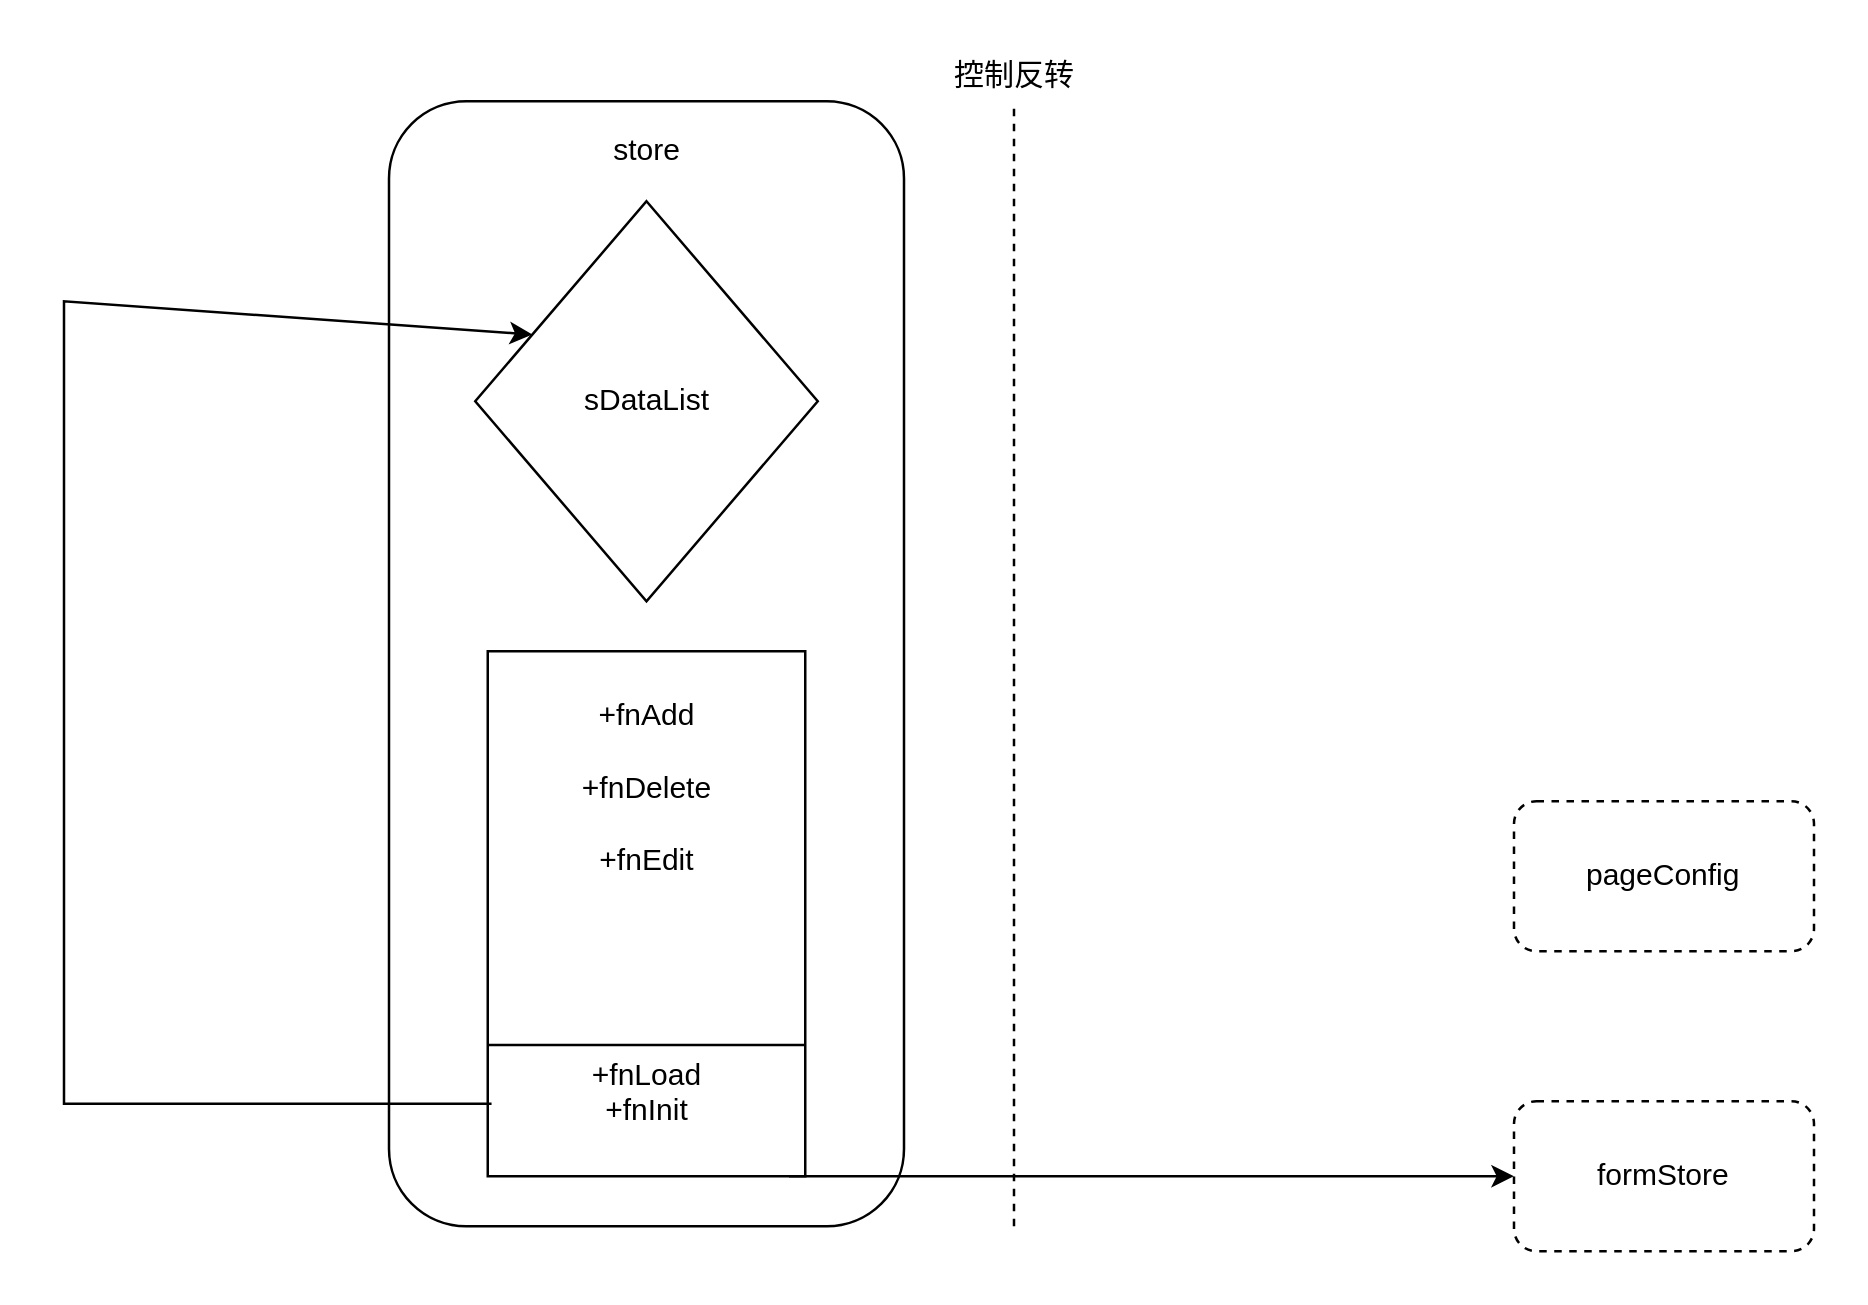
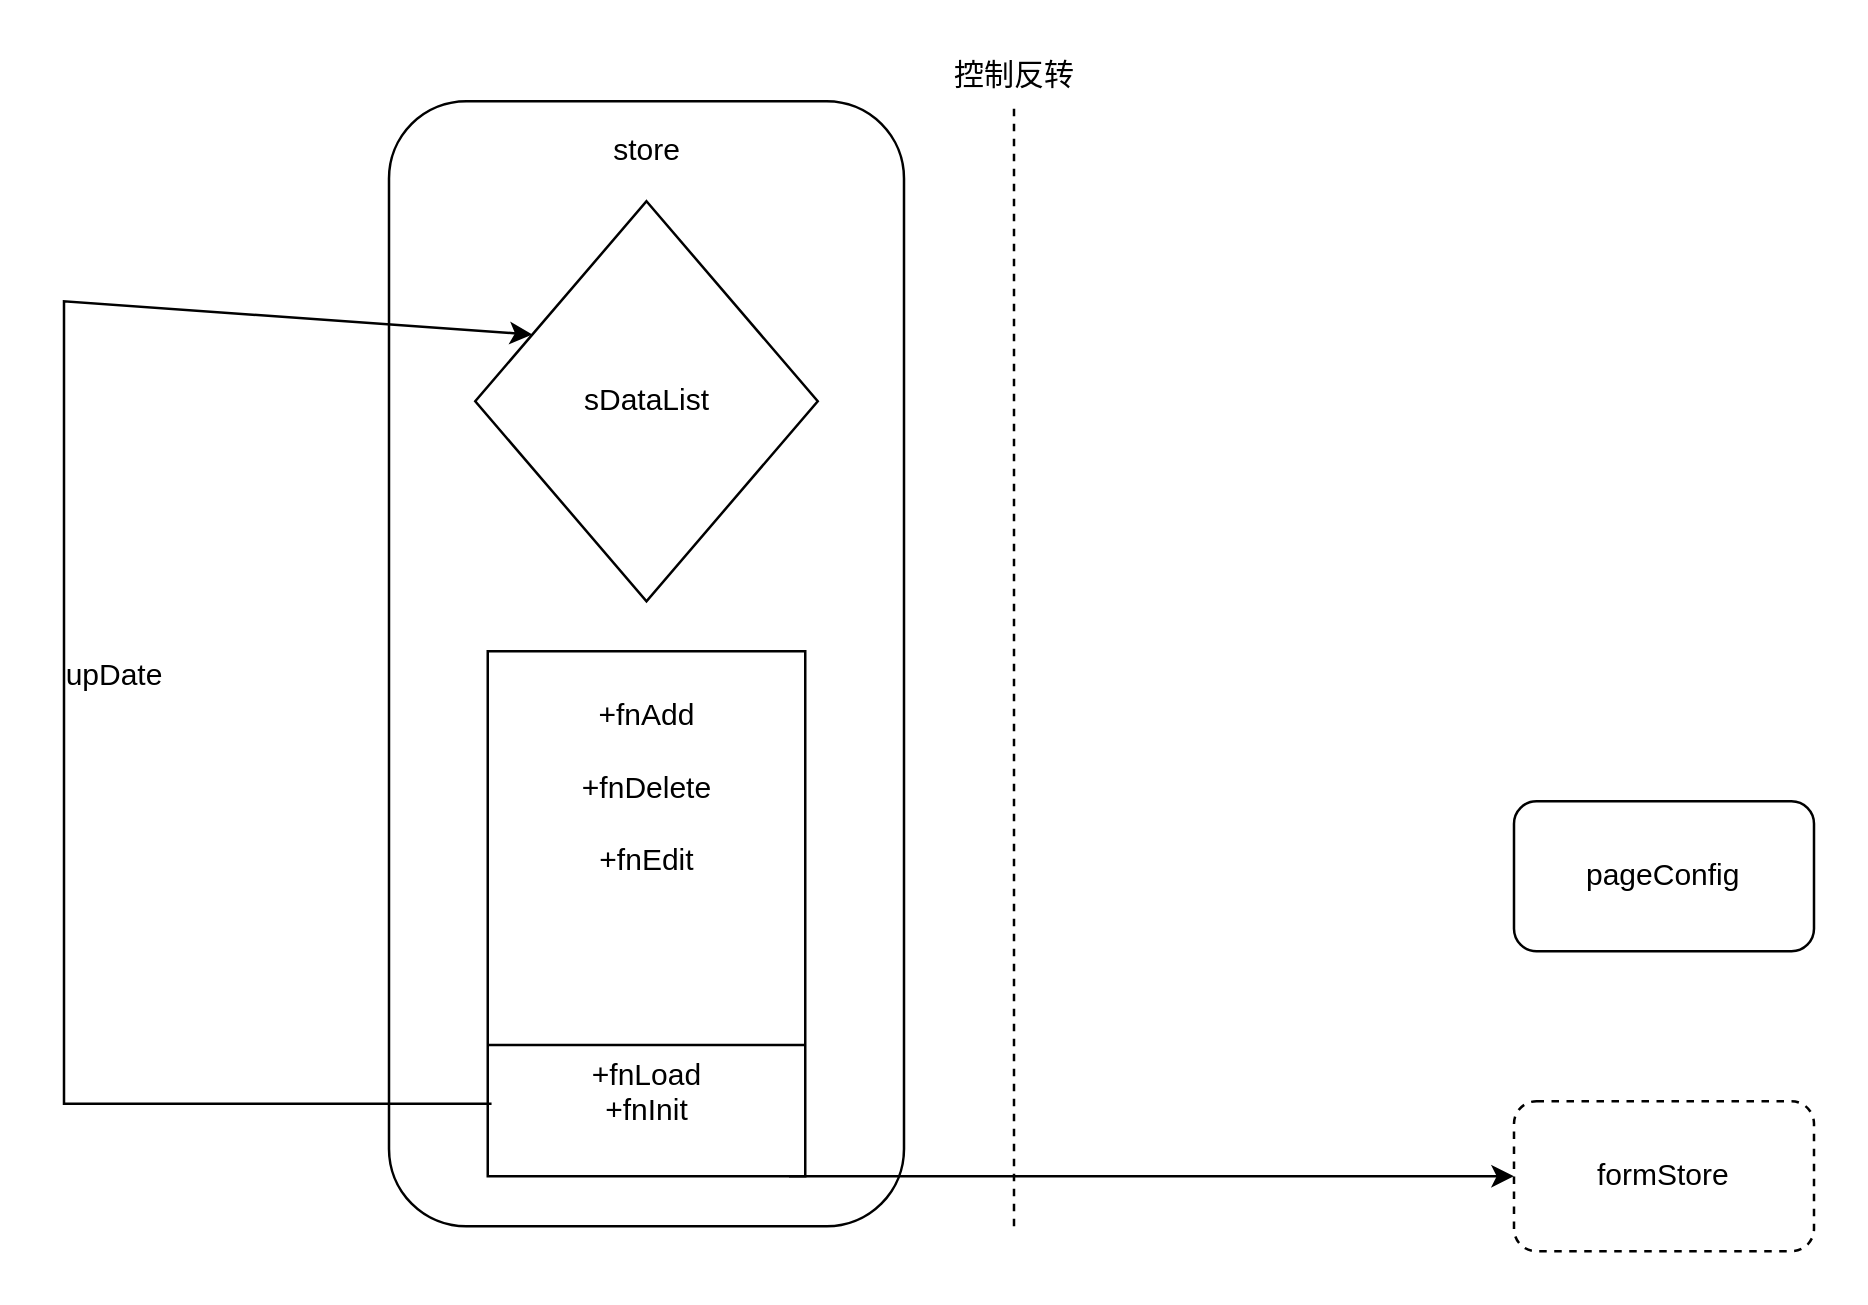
node "upDate": added
node "pageConfig": style dashed -> solid
